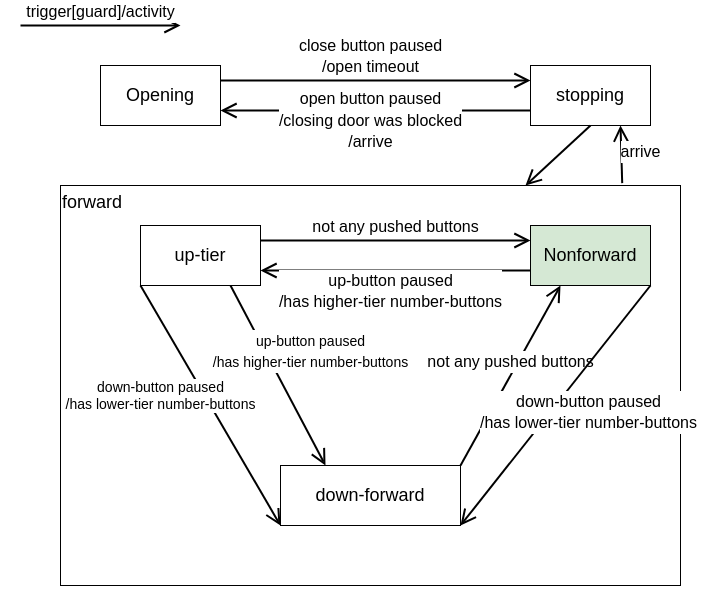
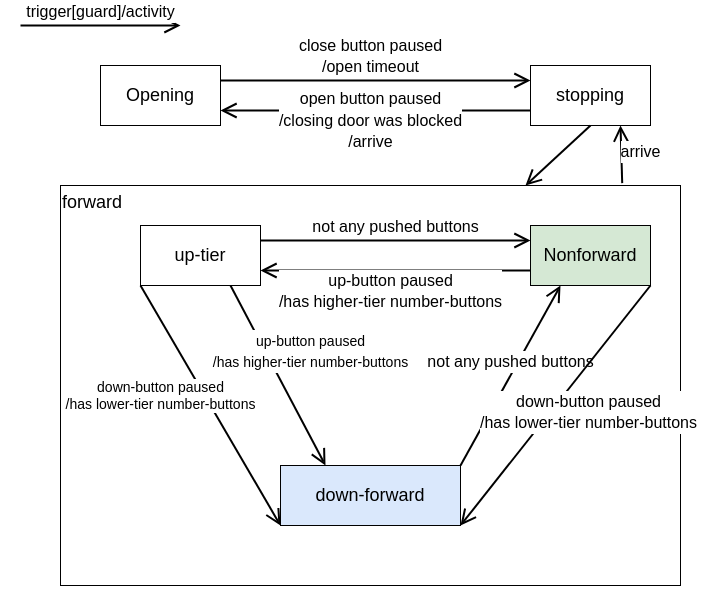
node "down-forward": fillcolor #ffffff -> #dae8fc
